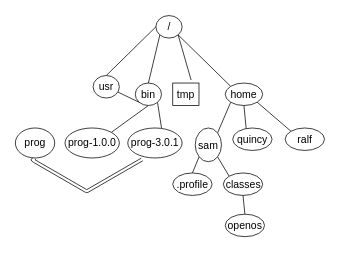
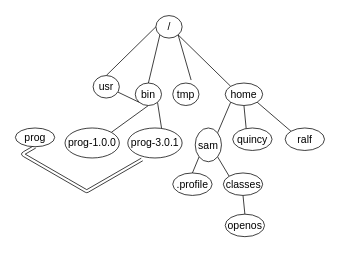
node "tmp": shape rectangle -> ellipse
node "prog": size 39x30 -> 39x19
